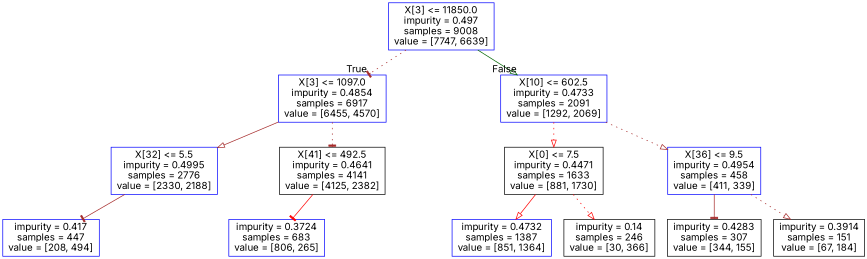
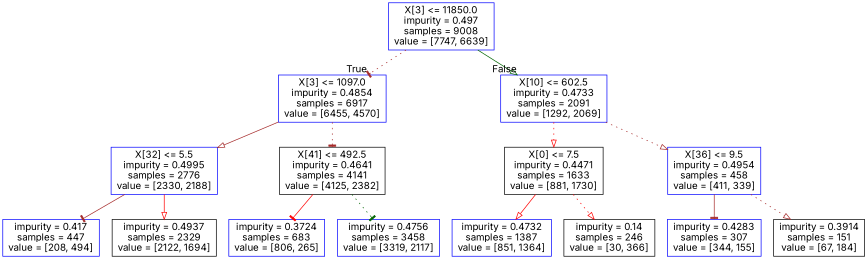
node "impurity = 0.4937 samples = 2329 value = [2122, 1694]": added
node "impurity = 0.4756 samples = 3458 value = [3319, 2117]": added
node "impurity = 0.4283 samples = 307 value = [344, 155]": color black -> blue
